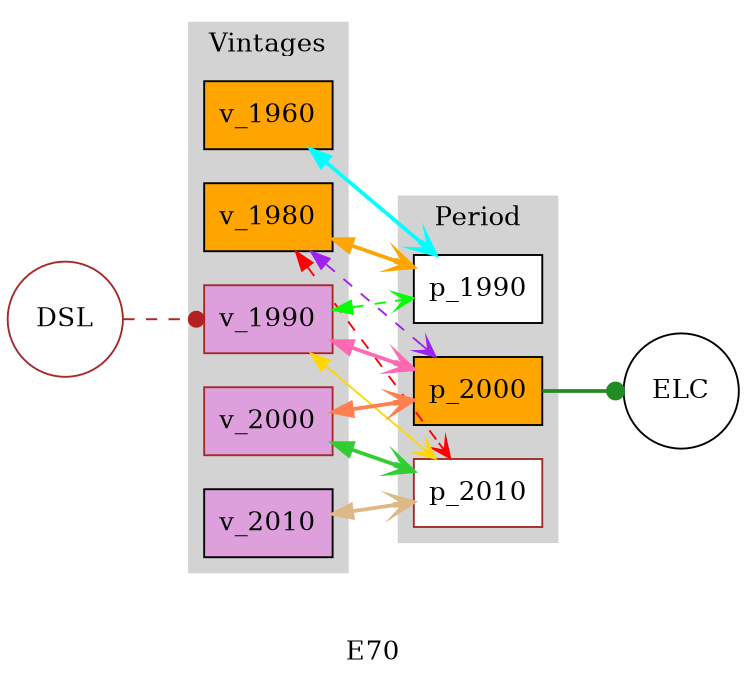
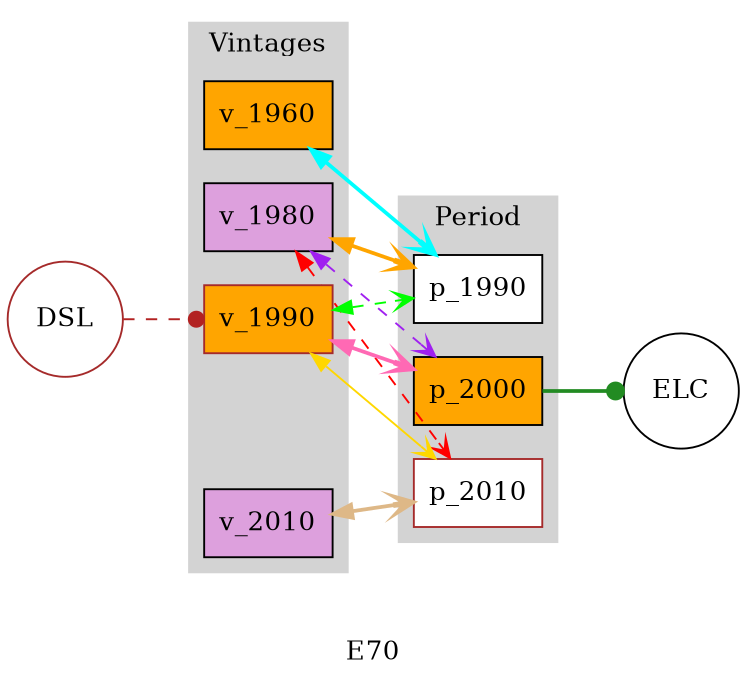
node "v_1980": fillcolor orange -> plum
node "v_1990": fillcolor plum -> orange
node "v_2000": removed
